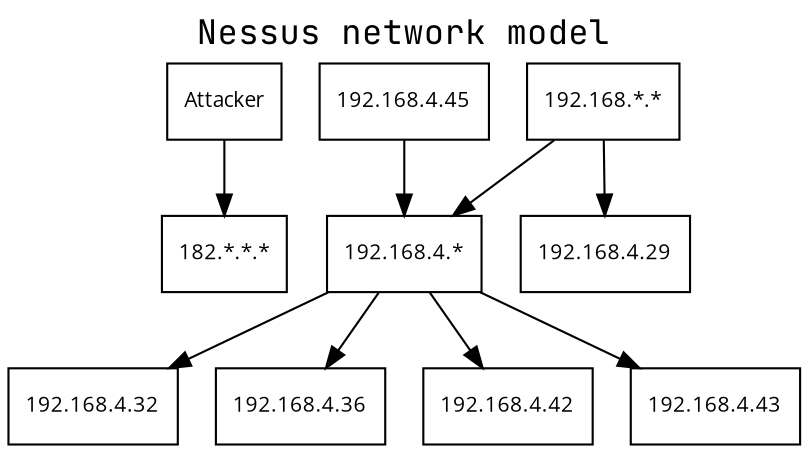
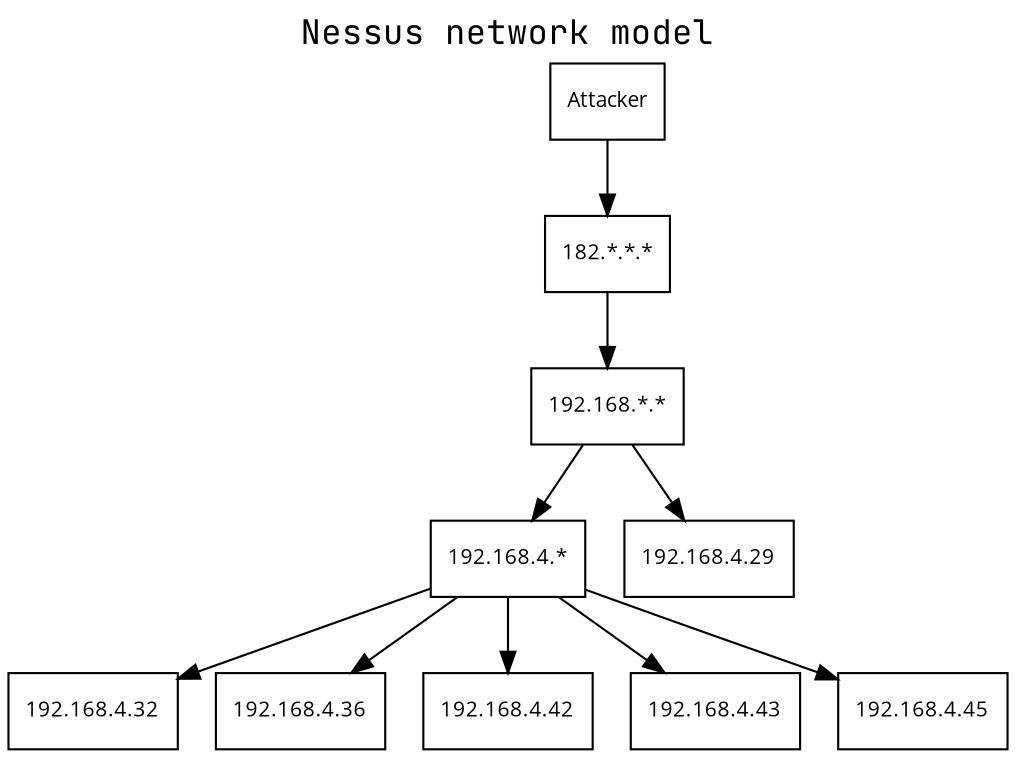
edge "192.168.4.45" -> "192.168.4.*": reversed
edge "182.*.*.*" -> "192.168.*.*": added
